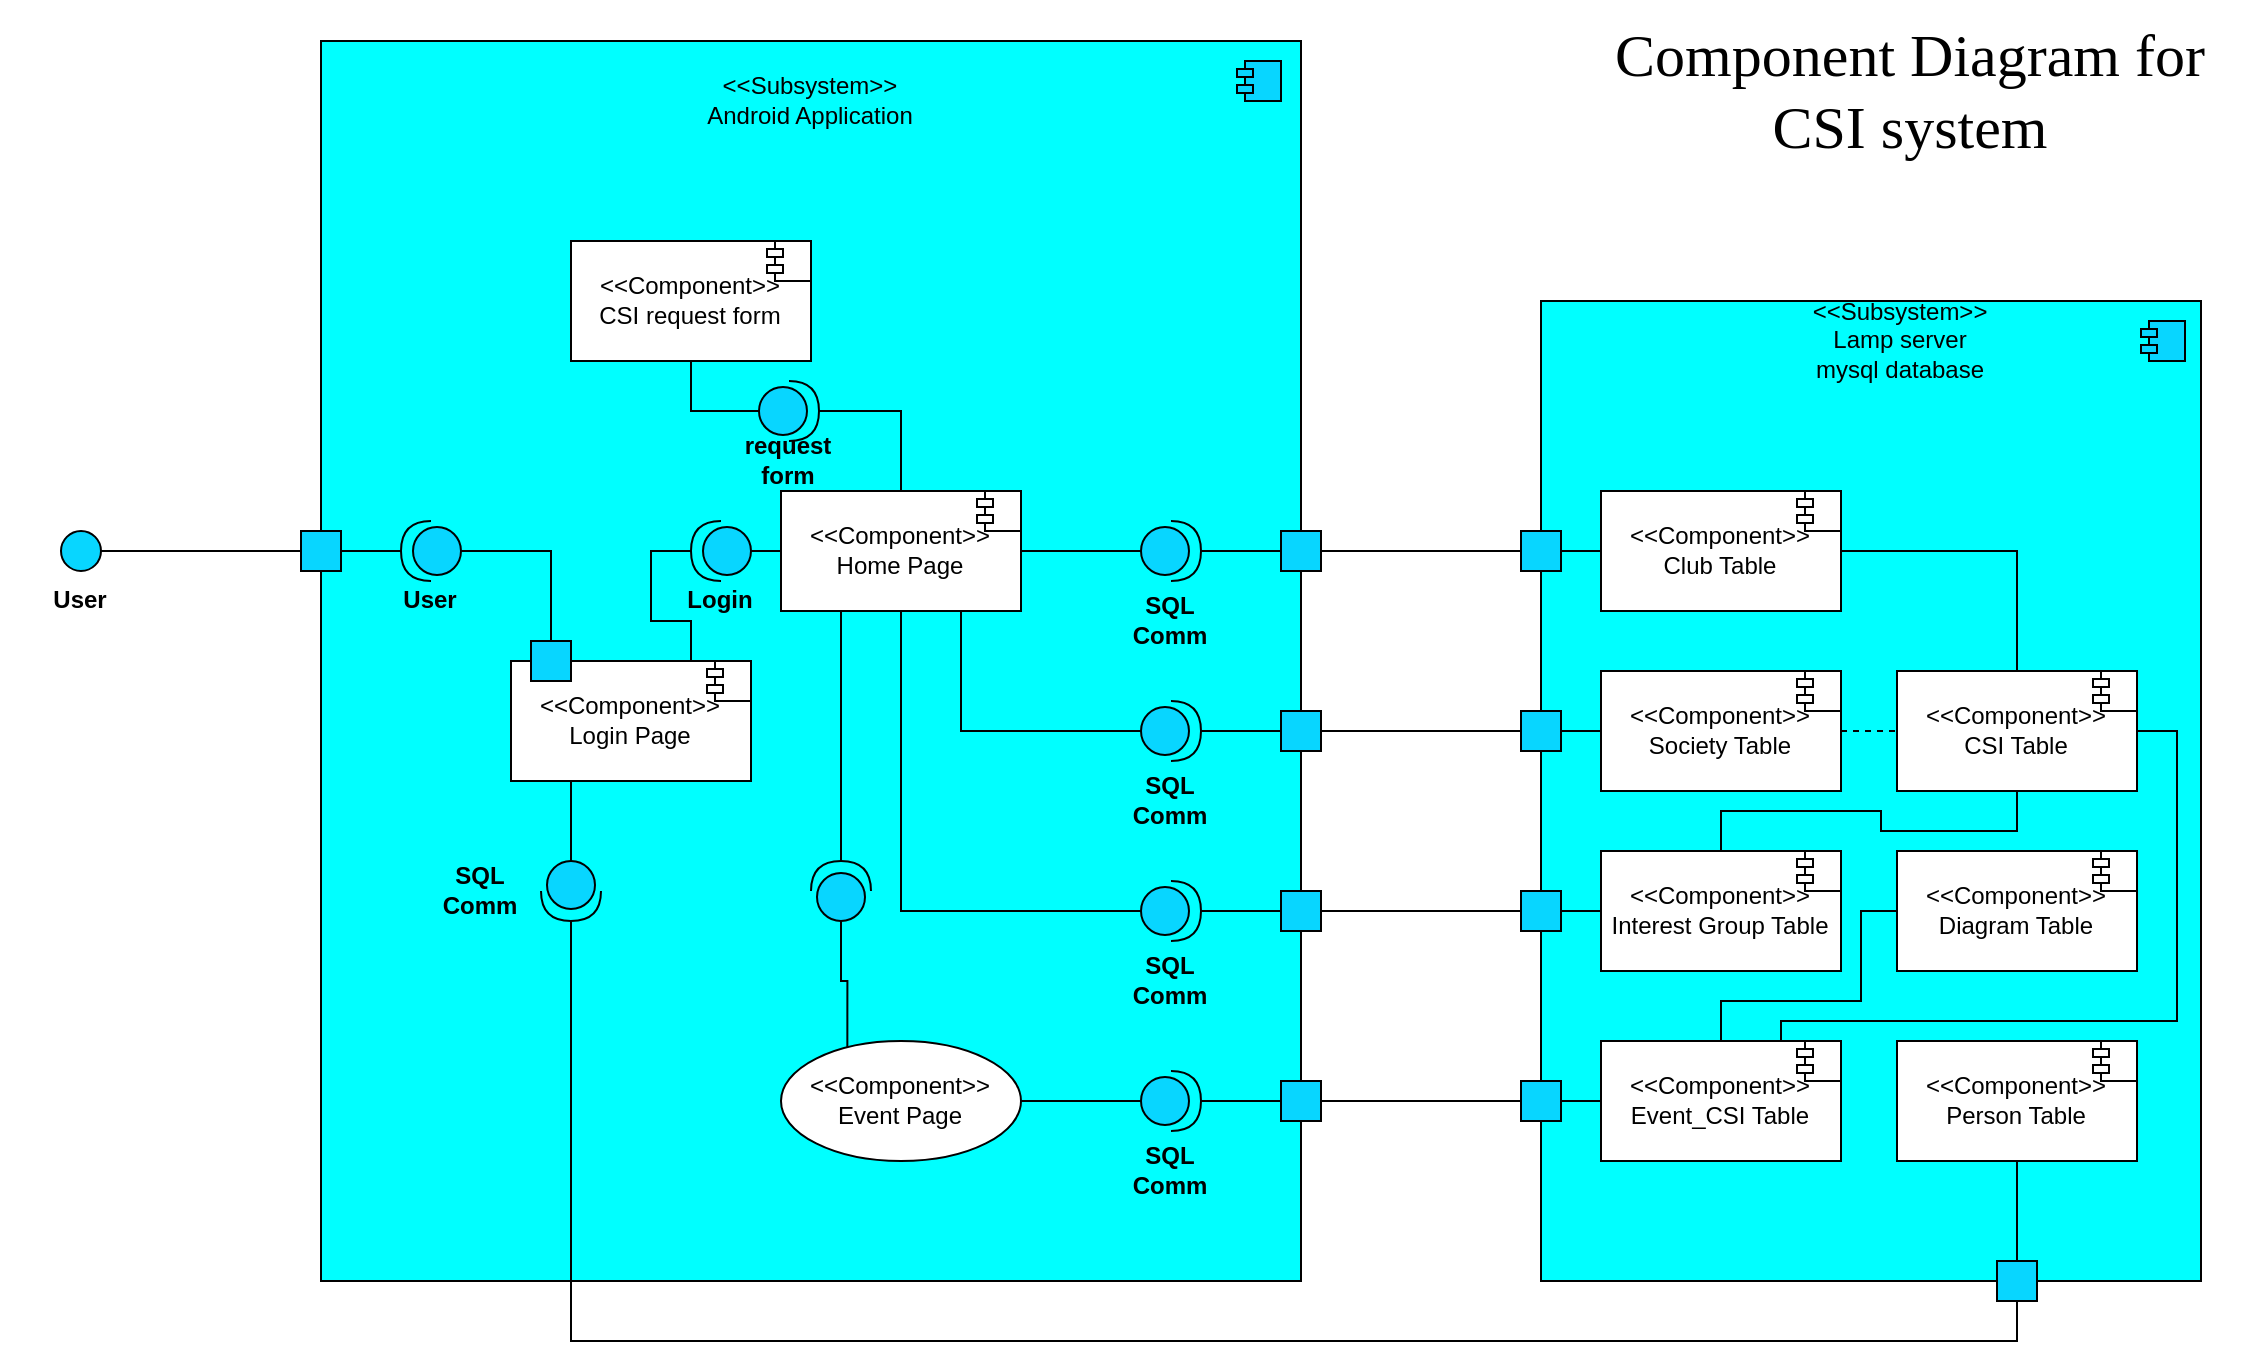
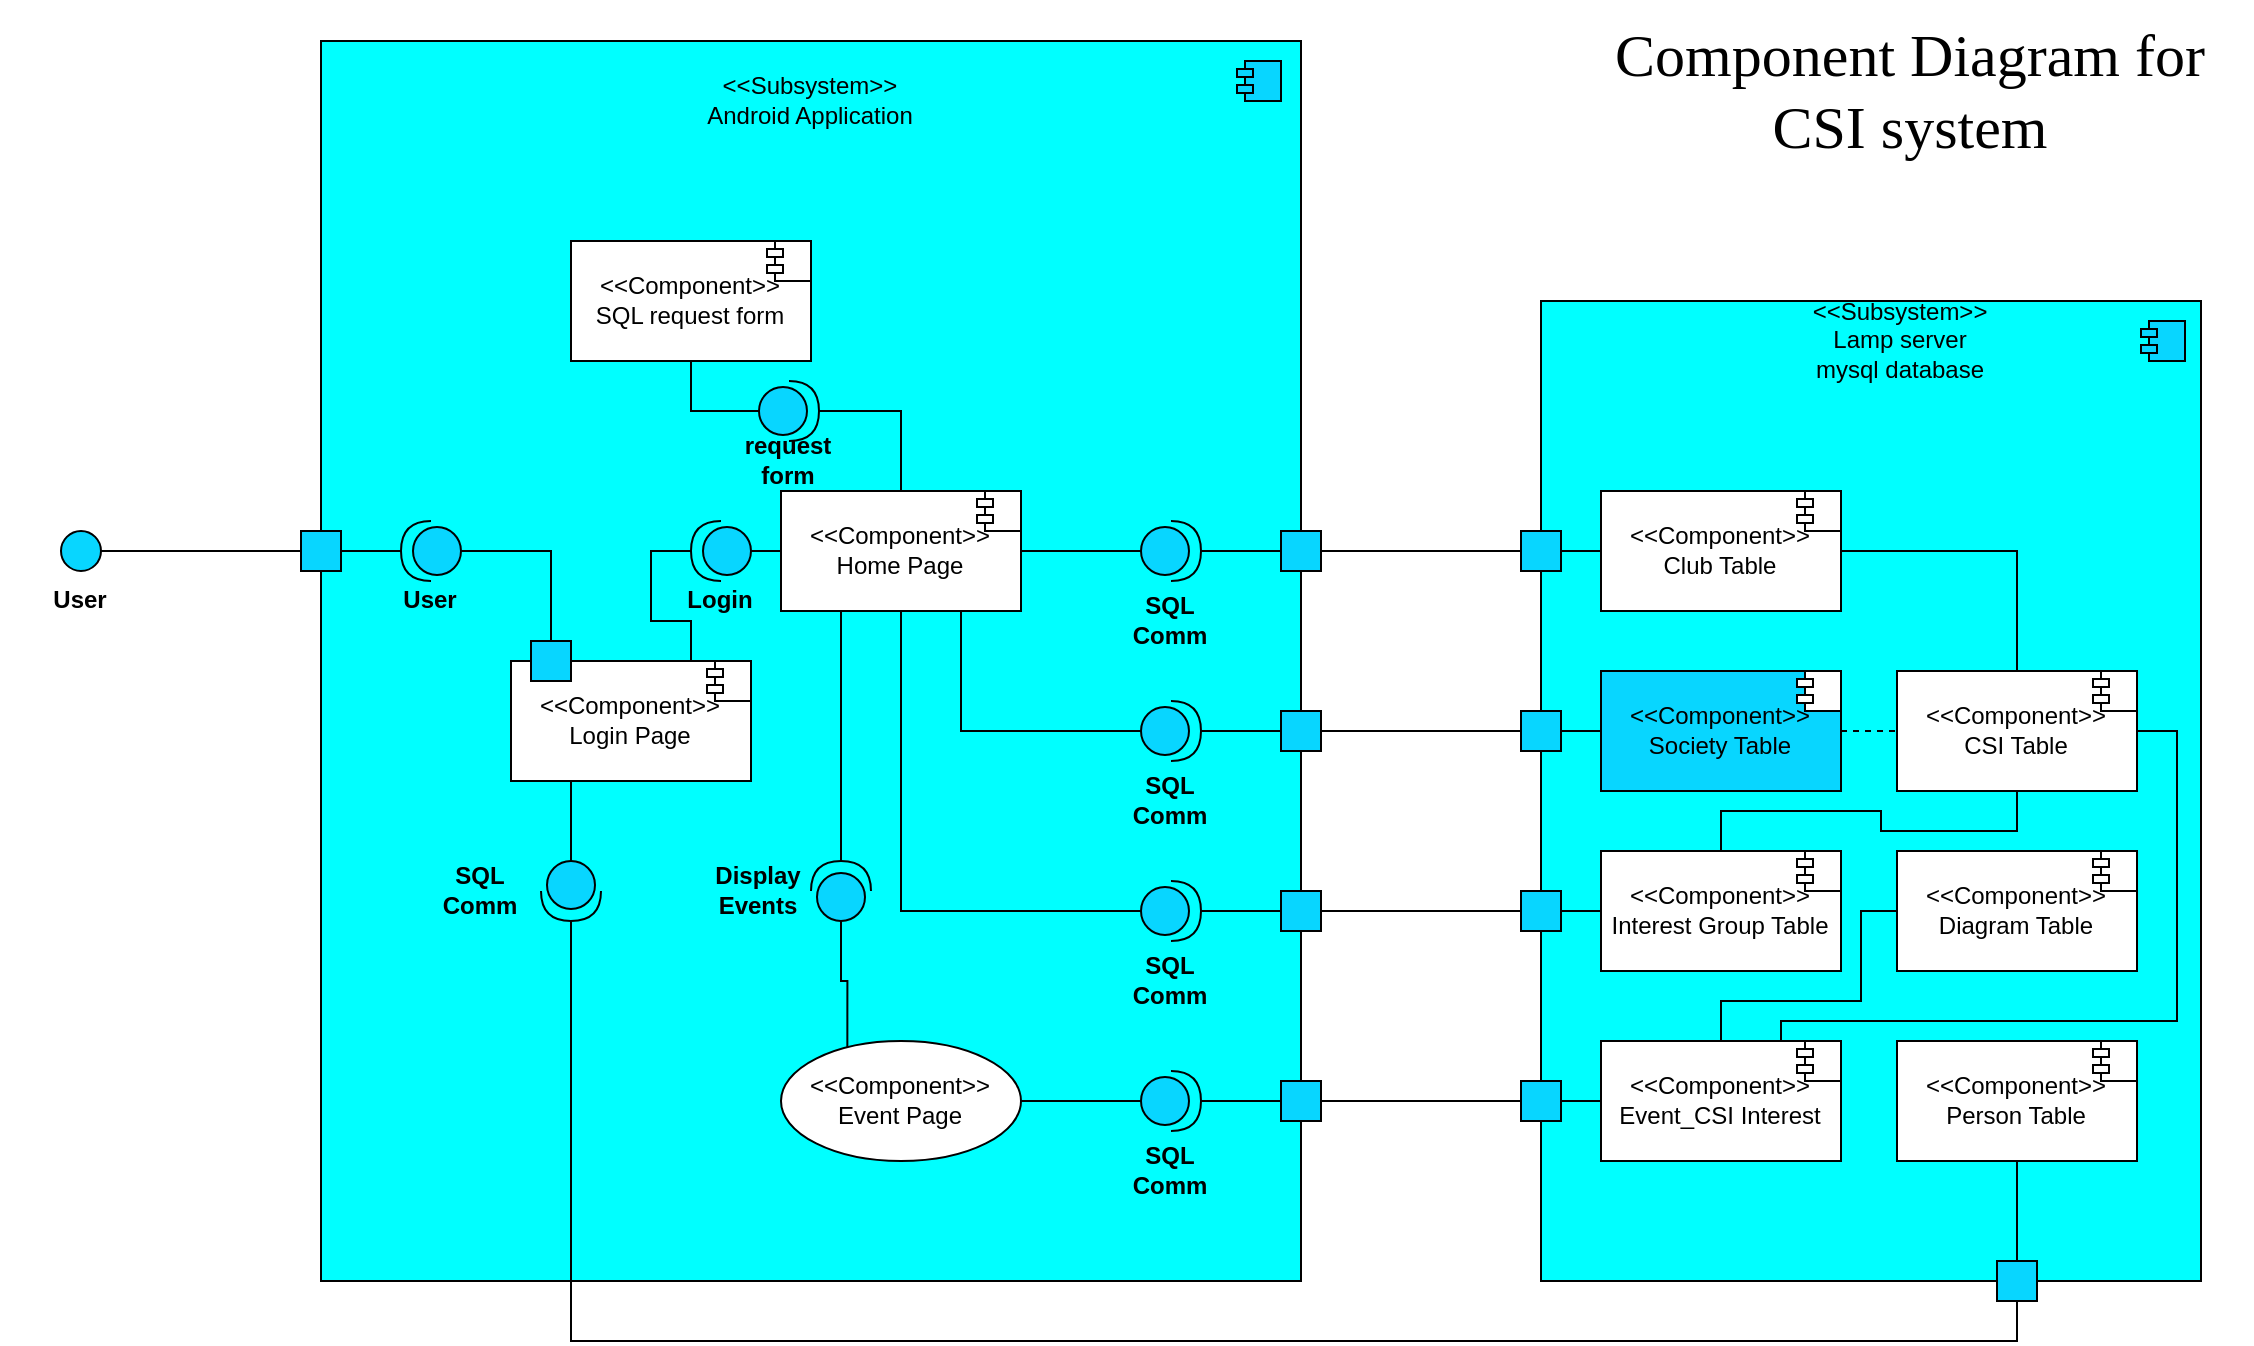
node "<<Component>> CSI request form": label "<<Component>> CSI request form" -> "<<Component>> SQL request form"
node "<<Component>> Society Table": fillcolor #ffffff -> #08d6ff
node "Display Events": added
node "<<Component>> Event_CSI Table": label "<<Component>> Event_CSI Table" -> "<<Component>> Event_CSI Interest"
